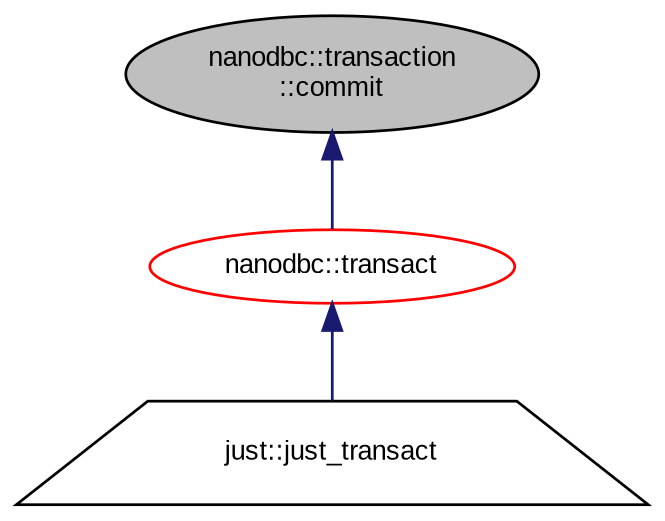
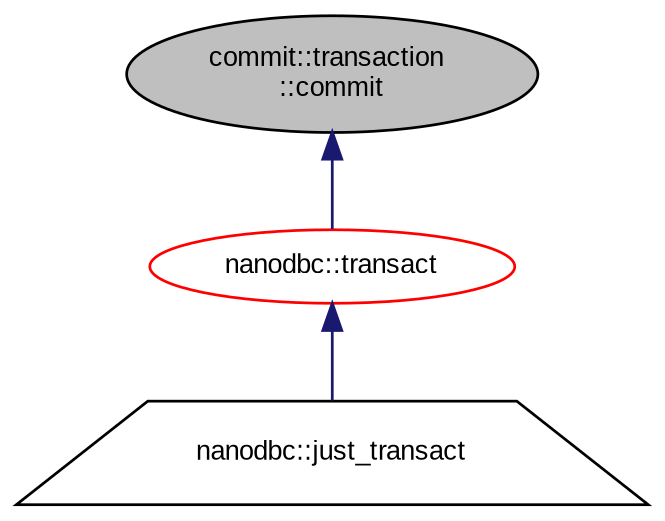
node "nanodbc::transaction ::commit": label "nanodbc::transaction ::commit" -> "commit::transaction ::commit"
node "just::just_transact": label "just::just_transact" -> "nanodbc::just_transact"
